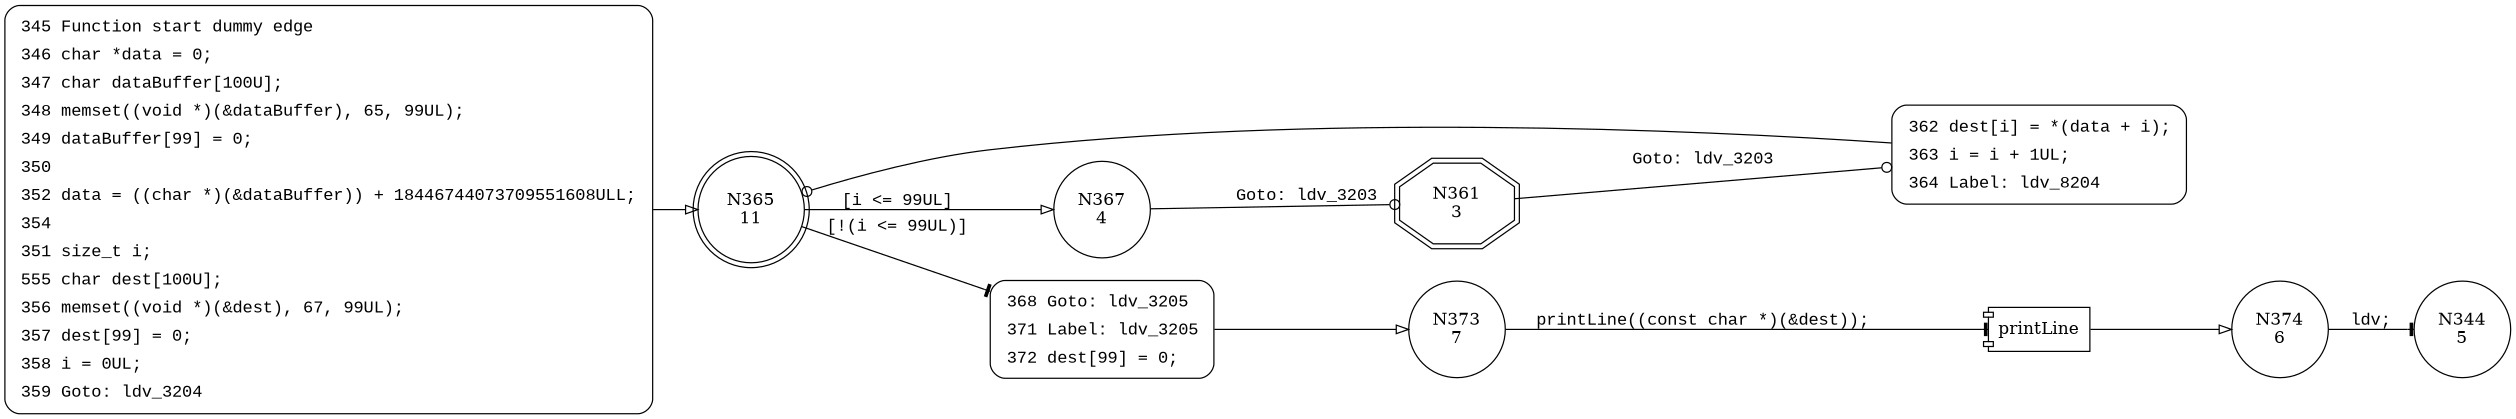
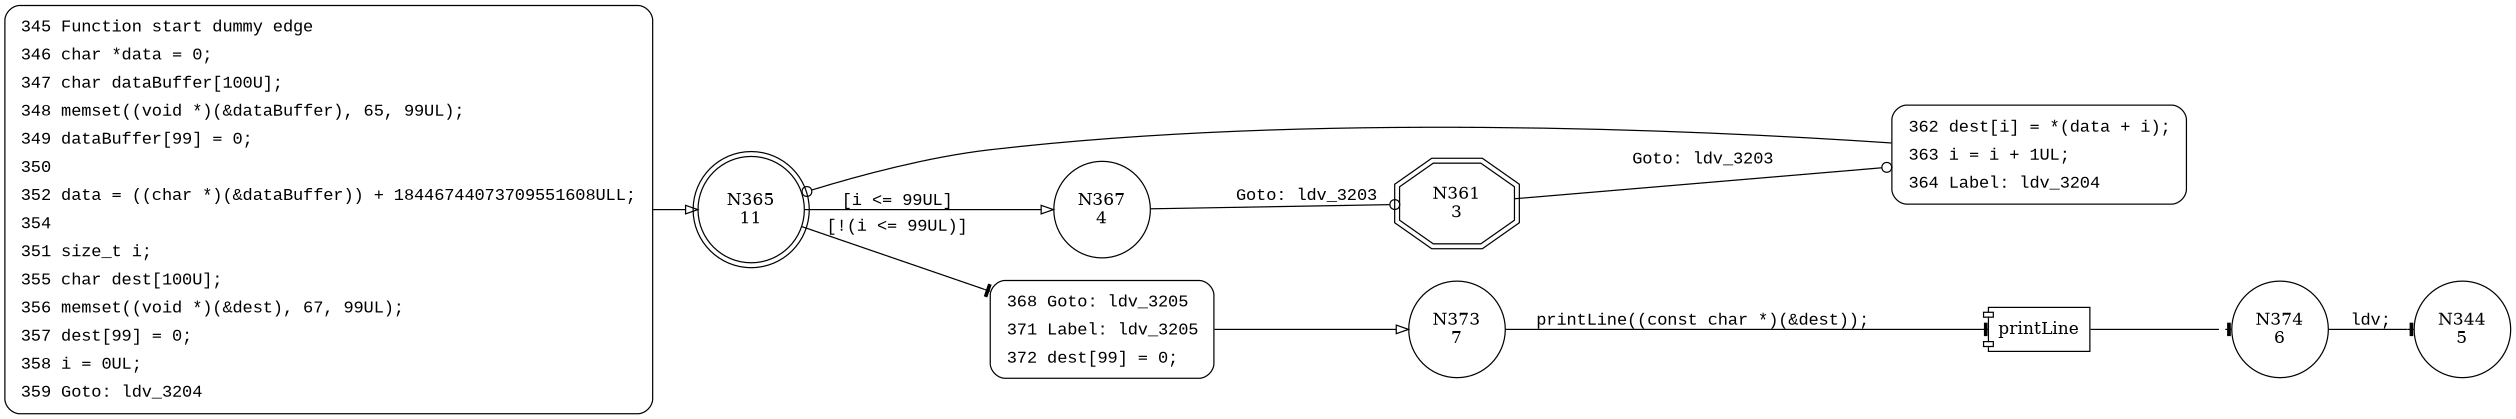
node "362": text "Label: ldv_8204" -> "Label: ldv_3204"
node "345": text "555" -> "355"
edge "printLine" -> "N374 6": arrowhead onormal -> tee
